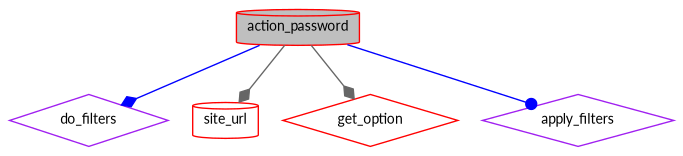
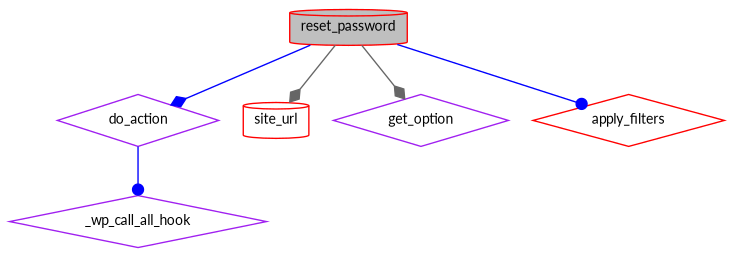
node "action_password": label "action_password" -> "reset_password"
node "do_filters": label "do_filters" -> "do_action"
node "get_option": color red -> purple
node "apply_filters": color purple -> red
node "_wp_call_all_hook": added
